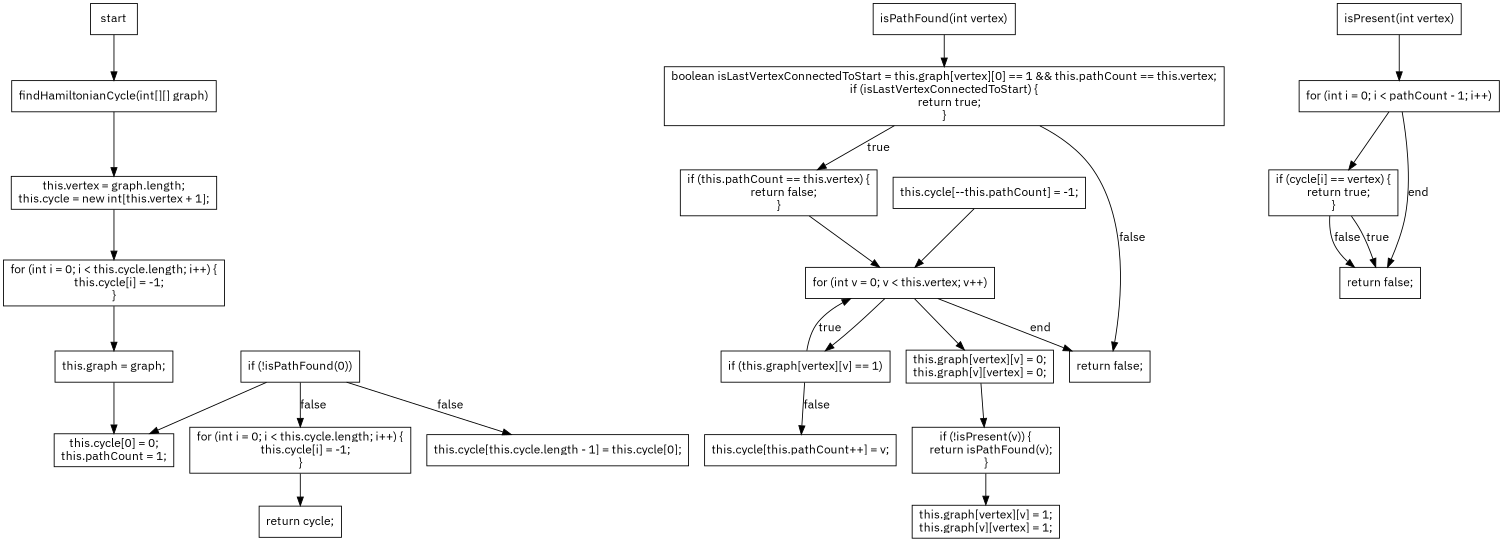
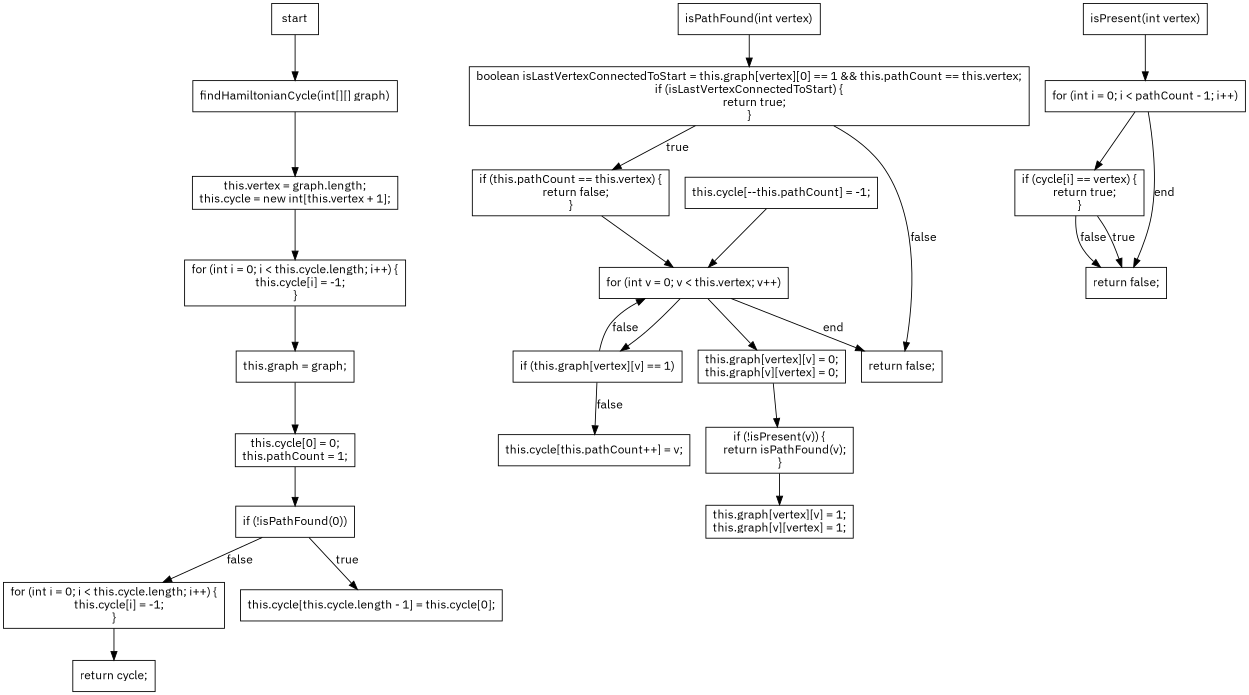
edge "if (this.graph[vertex][v] == 1)" -> "for (int v = 0; v < this.vertex; v++)": label "true" -> "false"
edge "if (!isPathFound(0))" -> "this.cycle[this.cycle.length - 1] = this.cycle[0];": label "false" -> "true"
edge "if (!isPathFound(0))" -> "this.cycle[0] = 0; this.pathCount = 1;": reversed
